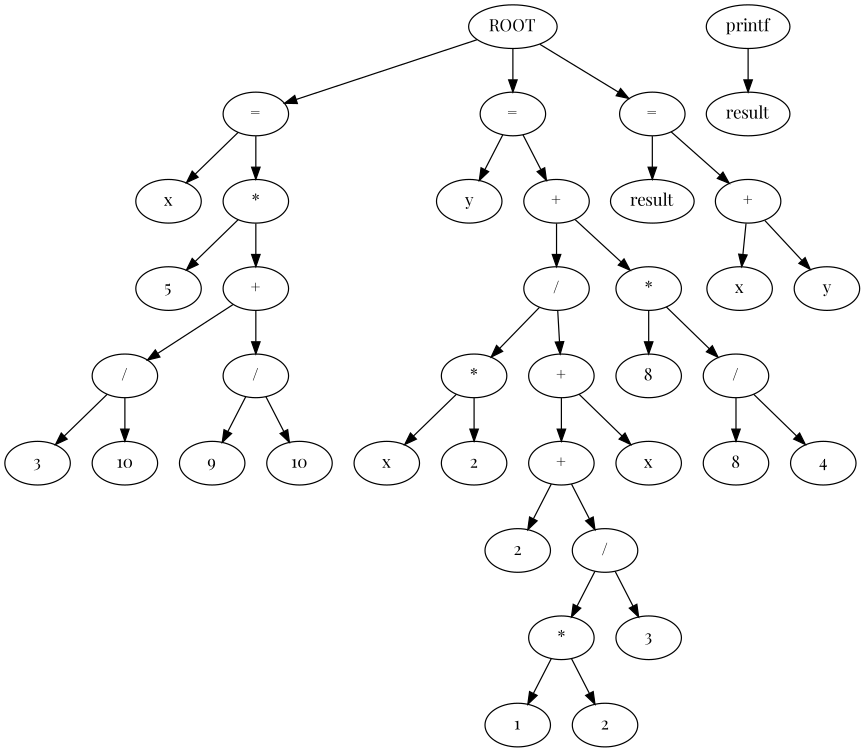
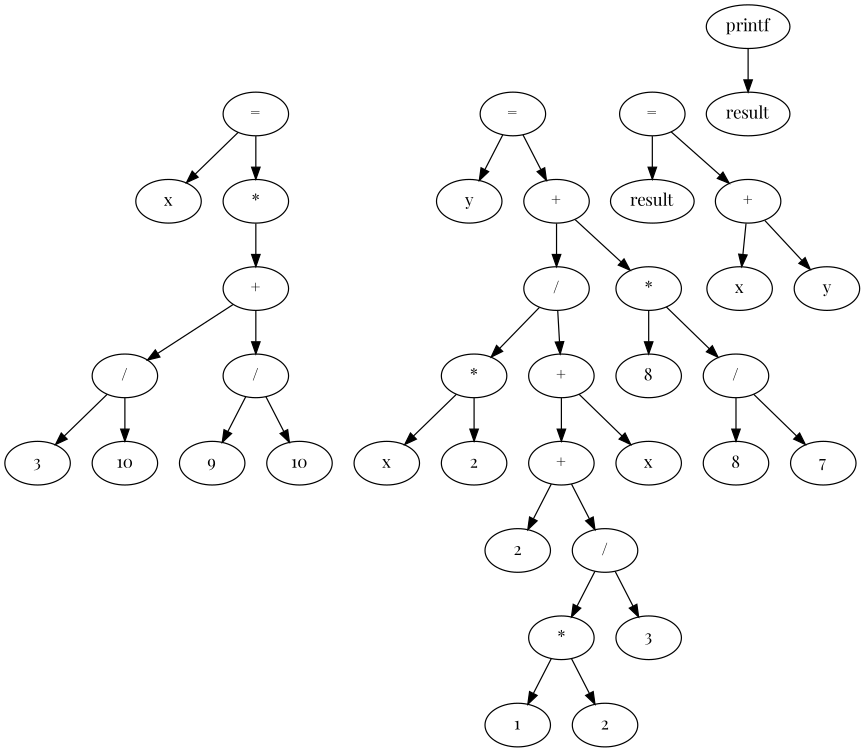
node "ROOT": removed
node "5": removed
node "4": label "4" -> "7"
